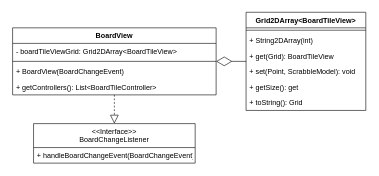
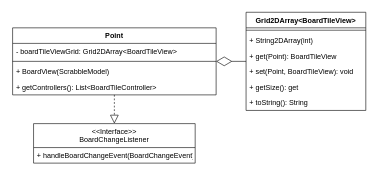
node "BoardView": label "BoardView" -> "Point"
node "+ get(Grid): BoardTileView": label "+ get(Grid): BoardTileView" -> "+ get(Point): BoardTileView"
node "+ BoardView(BoardChangeEvent)": label "+ BoardView(BoardChangeEvent)" -> "+ BoardView(ScrabbleModel)"
node "+ set(Point, ScrabbleModel): void": label "+ set(Point, ScrabbleModel): void" -> "+ set(Point, BoardTileView): void"
node "+ toString(): Grid": label "+ toString(): Grid" -> "+ toString(): String"
